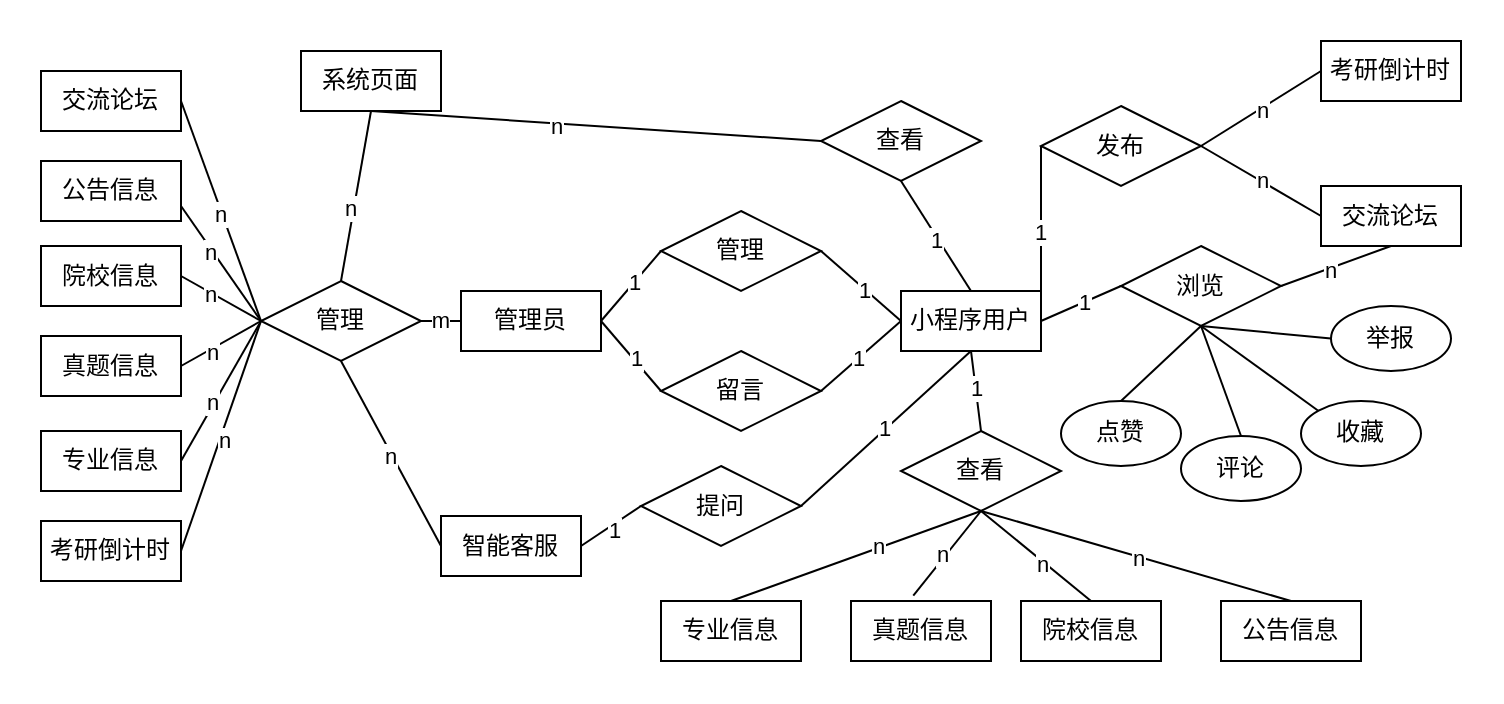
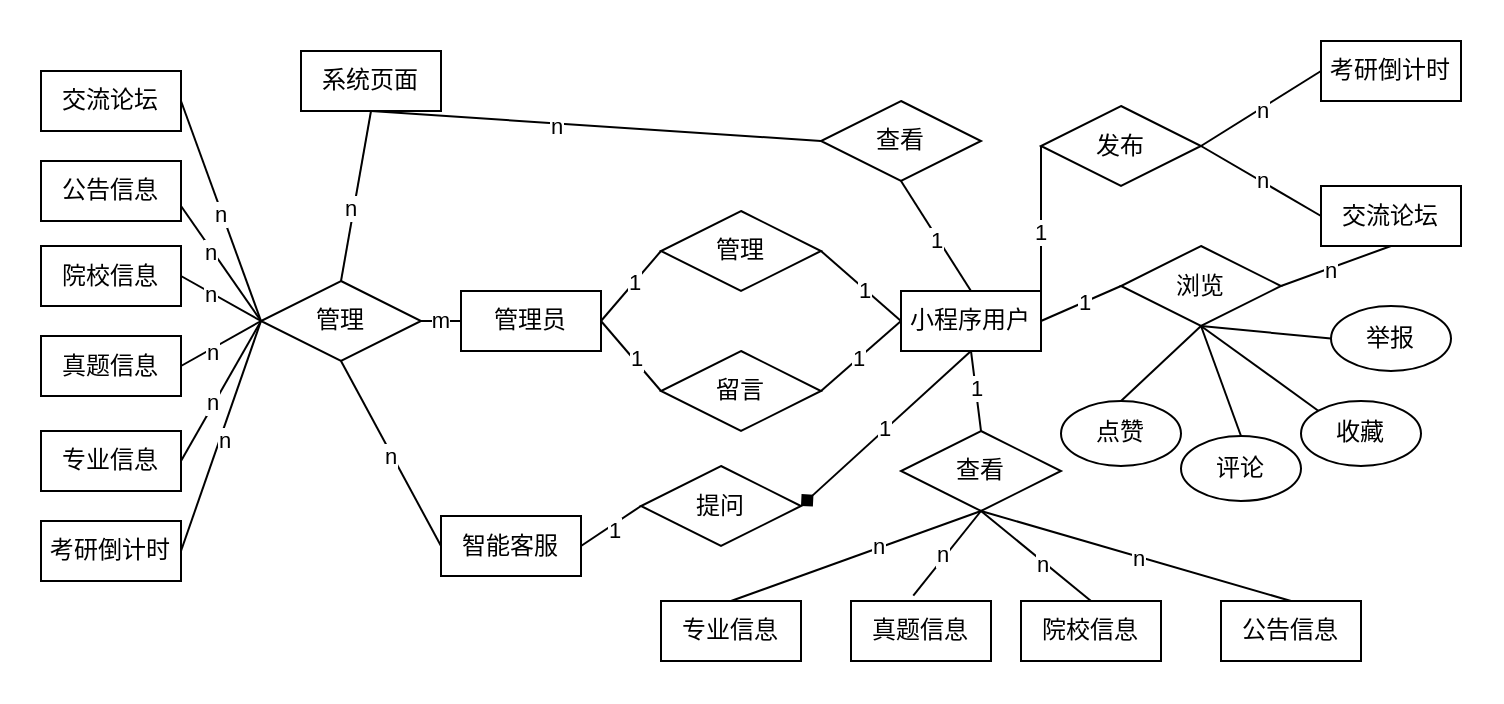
edge "小程序用户" -- "提问": arrowhead none -> diamond
